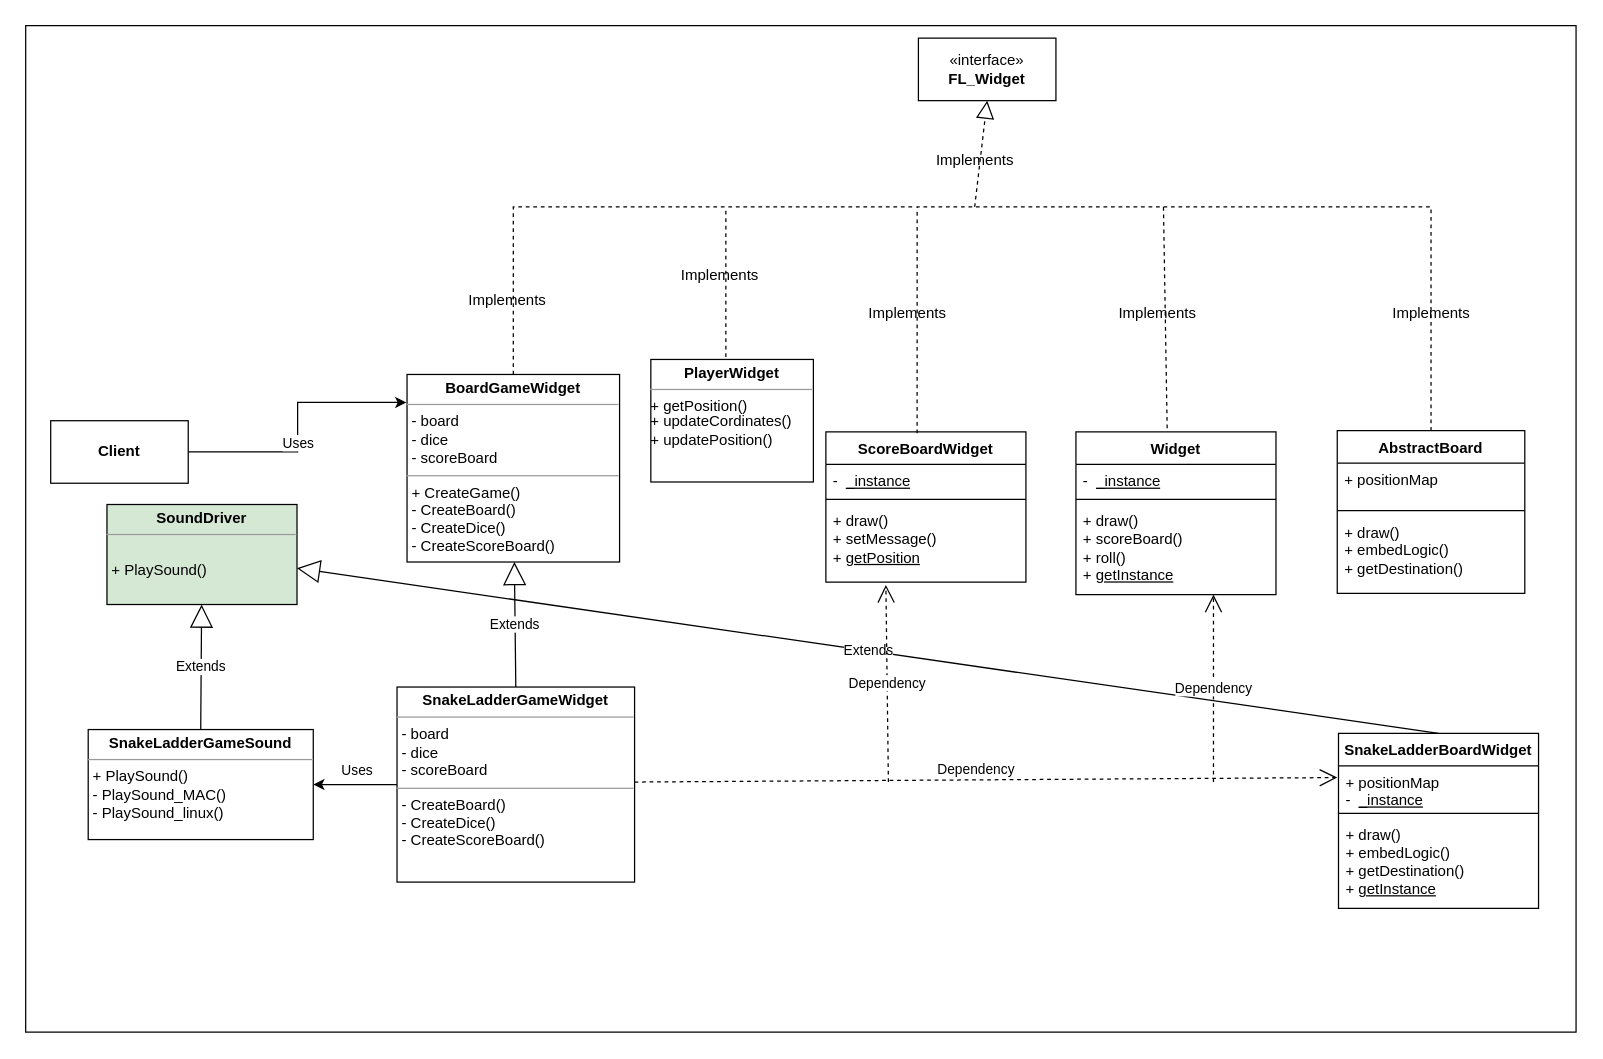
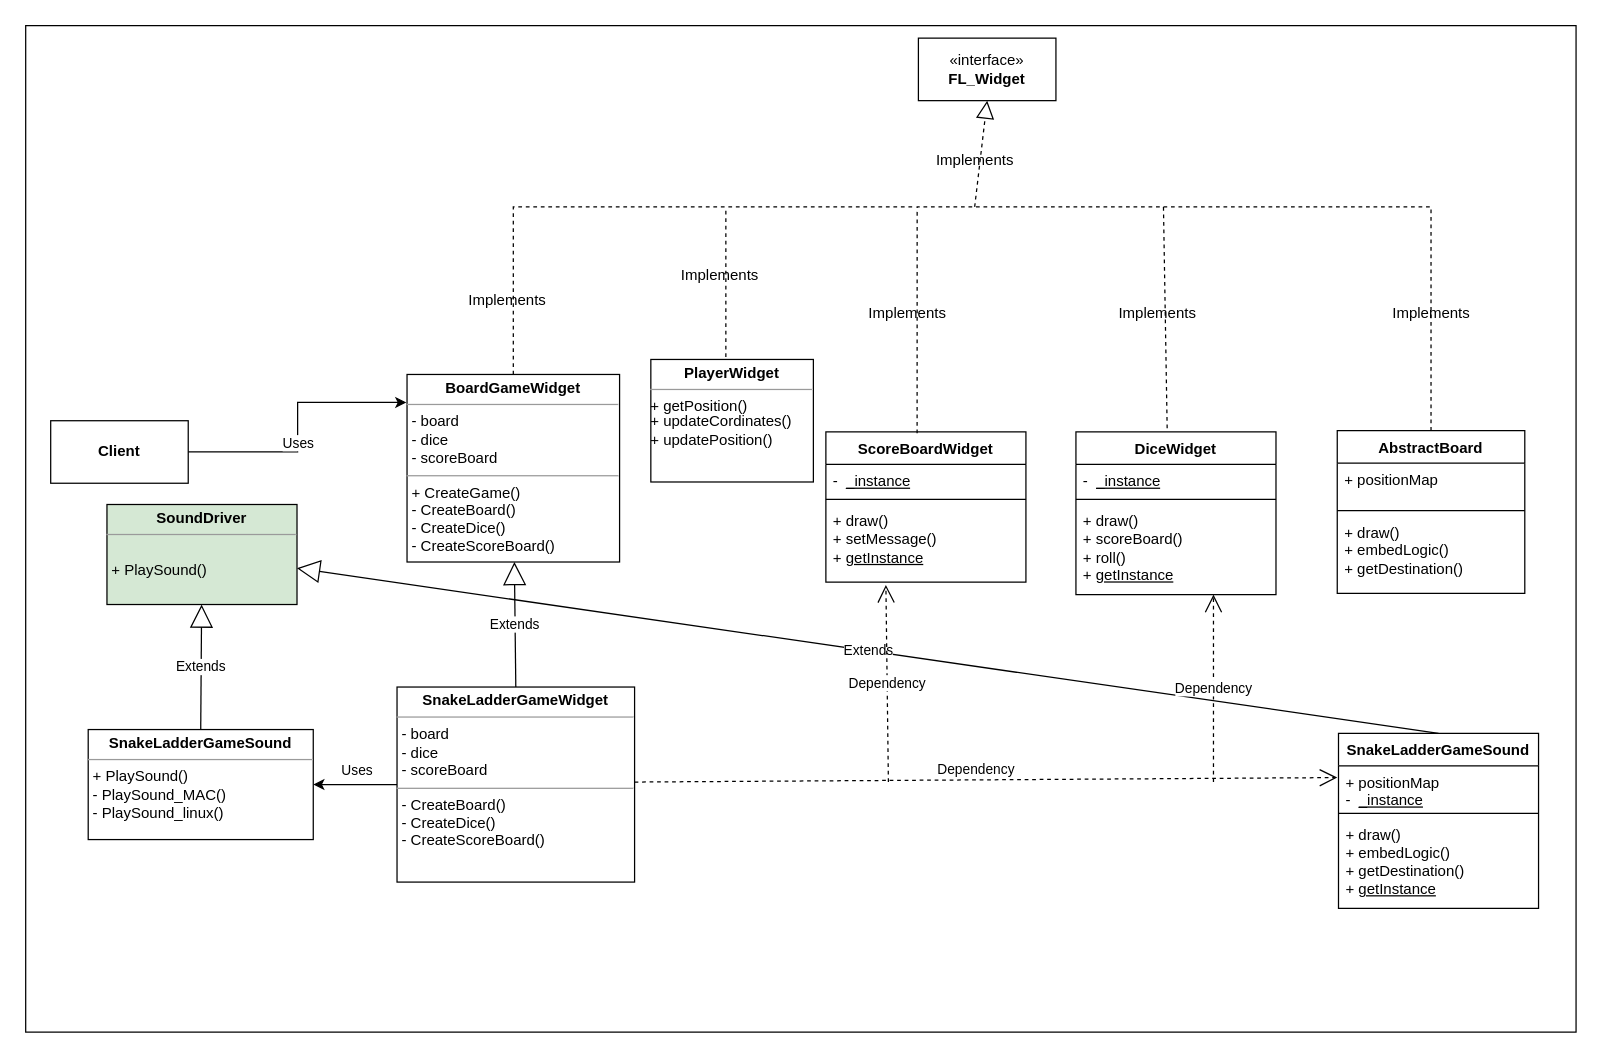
node "Widget": label "Widget" -> "DiceWidget"
node "+ draw() + setMessage() + getPosition": label "+ draw() + setMessage() + getPosition" -> "+ draw() + setMessage() + getInstance"
node "SnakeLadderBoardWidget": label "SnakeLadderBoardWidget" -> "SnakeLadderGameSound"
